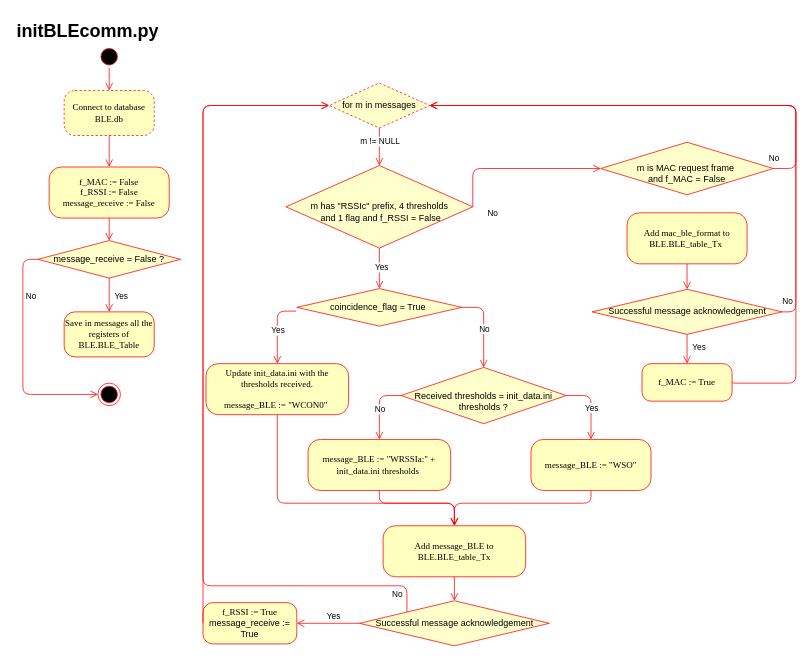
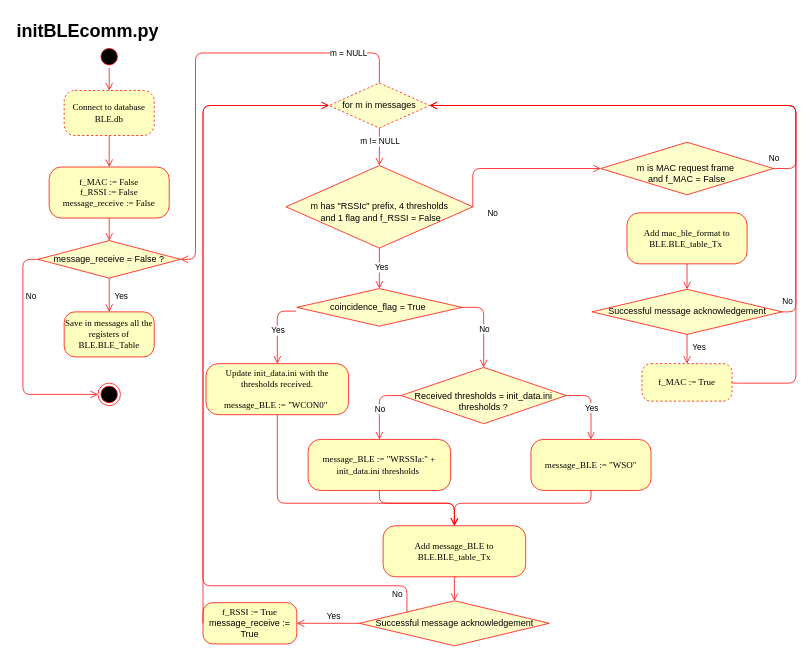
edge "for m in messages" -> "message_receive = False ?": added, label "m = NULL"
node "f_MAC := True": style solid -> dashed
